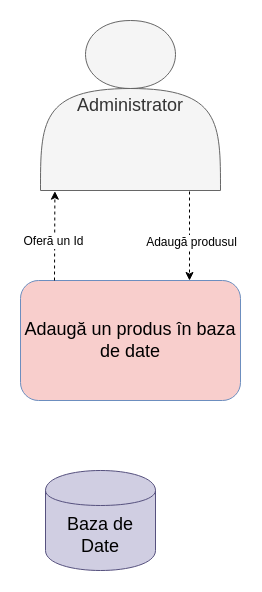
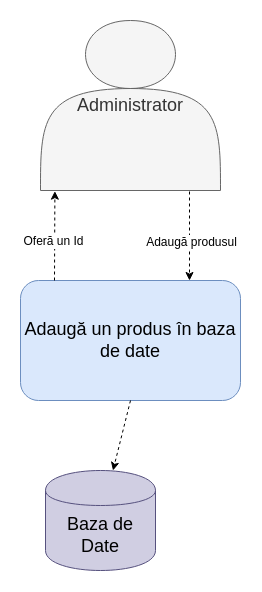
node "Adaugă un produs în baza de date": fillcolor #f8cecc -> #dae8fc
edge "Adaugă un produs în baza de date" -> "Baza de Date": added
